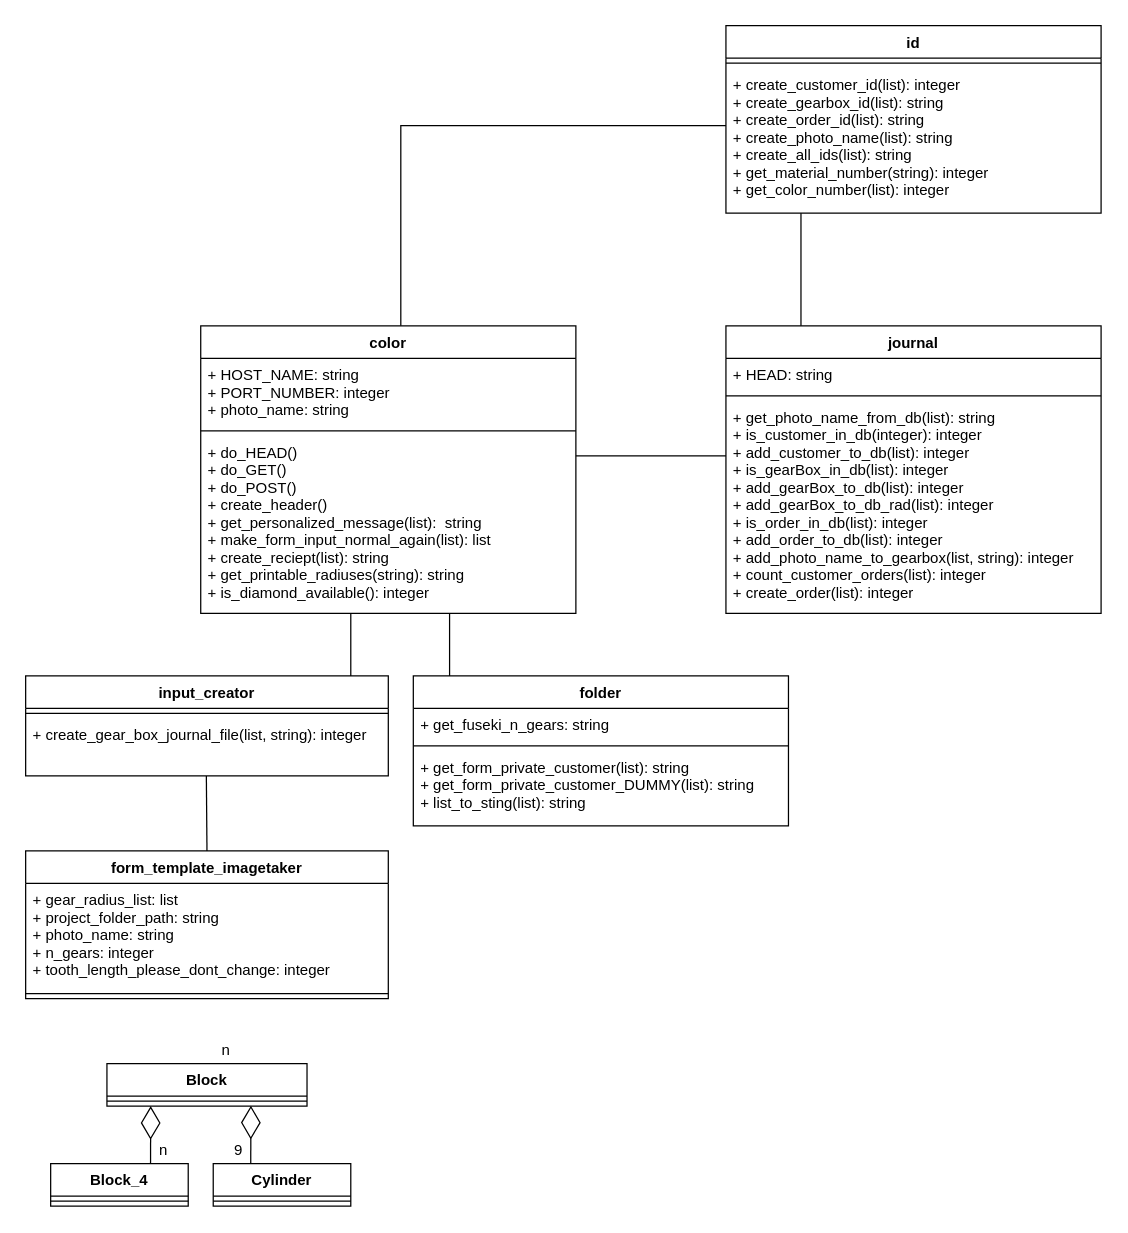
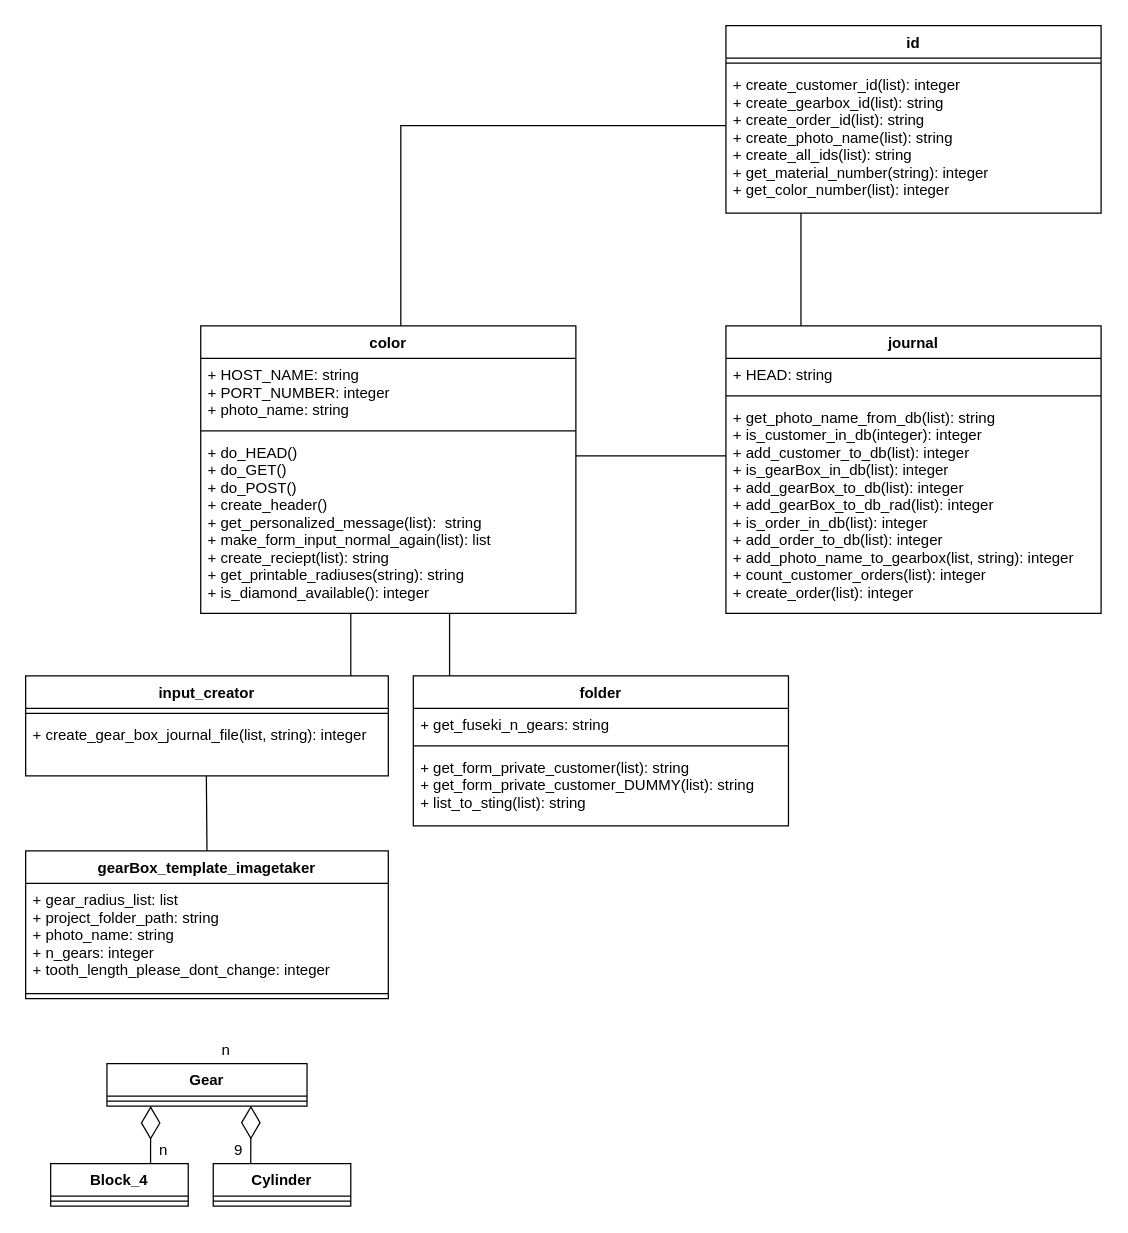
node "form_template_imagetaker": label "form_template_imagetaker" -> "gearBox_template_imagetaker"
node "Block": label "Block" -> "Gear"
